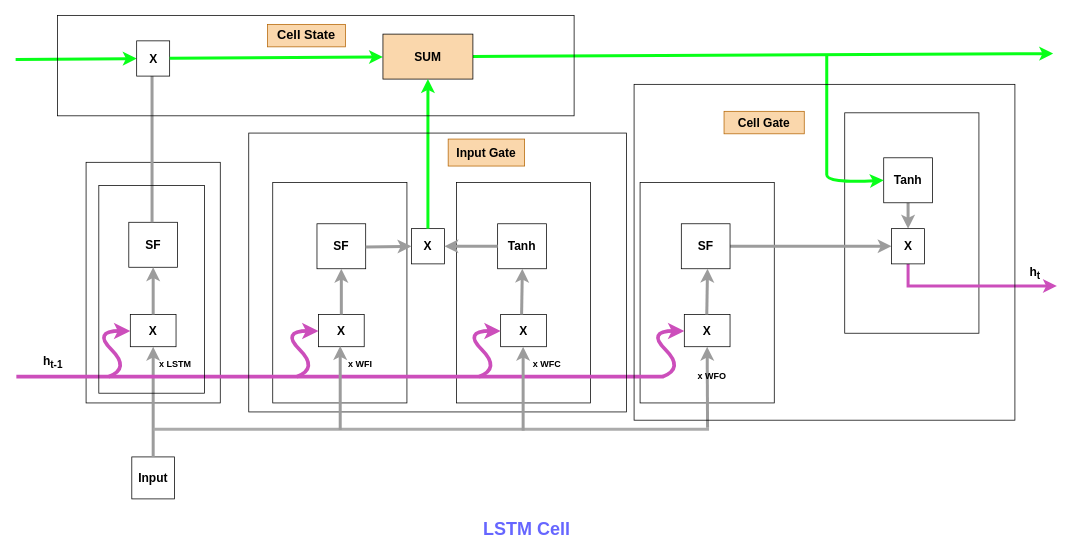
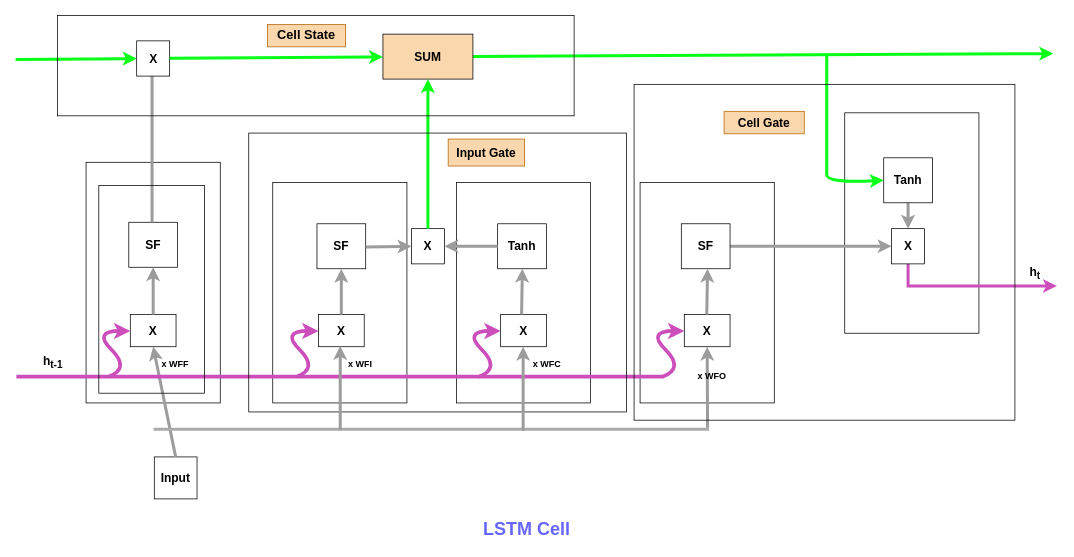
node "x LSTM": label "x LSTM" -> "x WFF"
node "Input": moved (153, 478) -> (176, 478)
